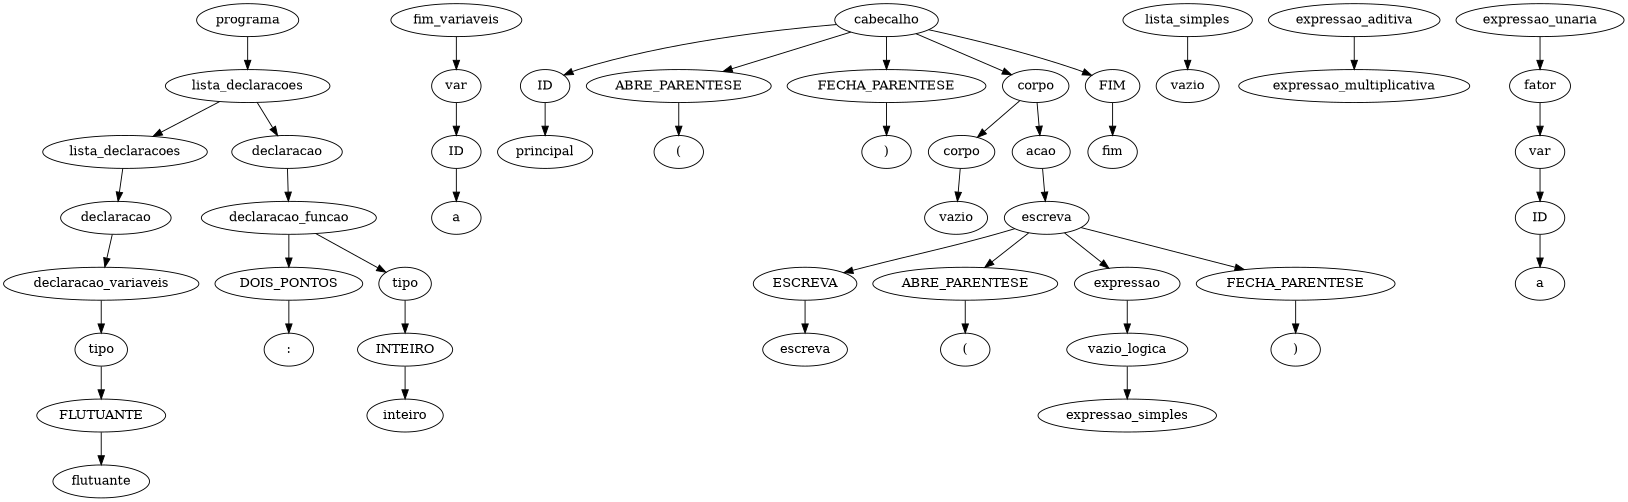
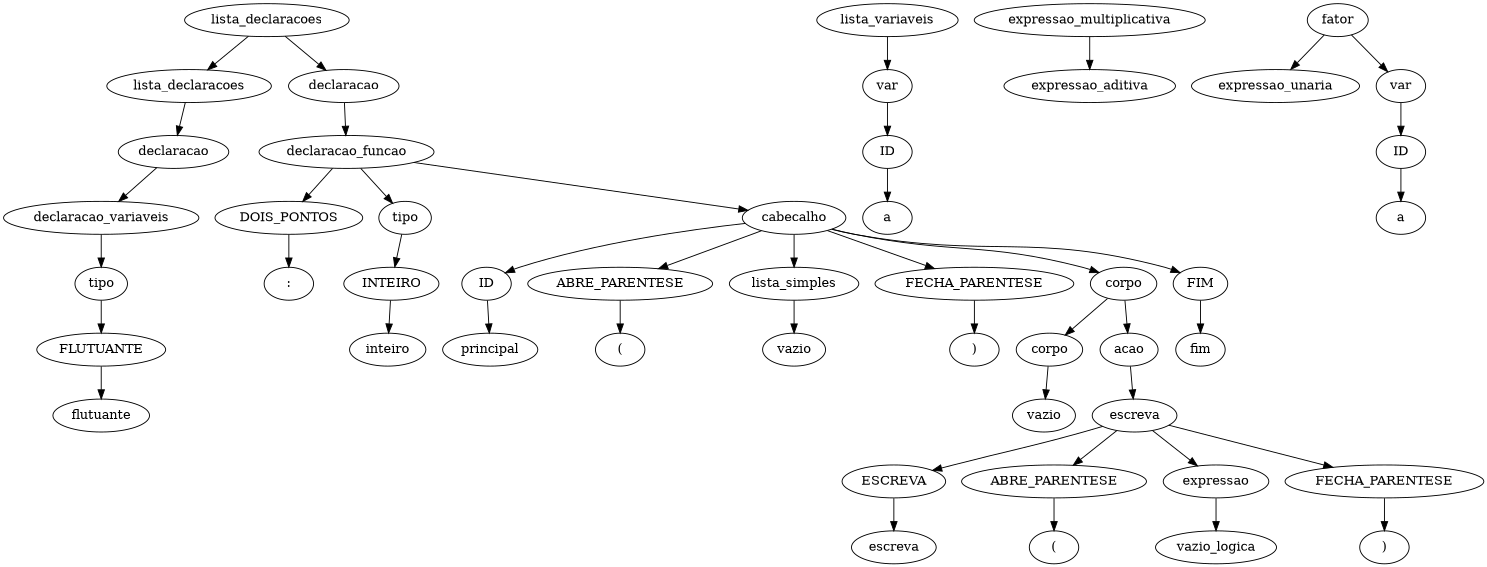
node "programa": removed
node "fim_variaveis": label "fim_variaveis" -> "lista_variaveis"
edge "expressao_aditiva" -> "expressao_multiplicativa": reversed
edge "expressao_unaria" -> "fator": reversed
edge "declaracao_funcao" -> "cabecalho": added
edge "cabecalho" -> "lista_simples": added
node "expressao_simples": removed
